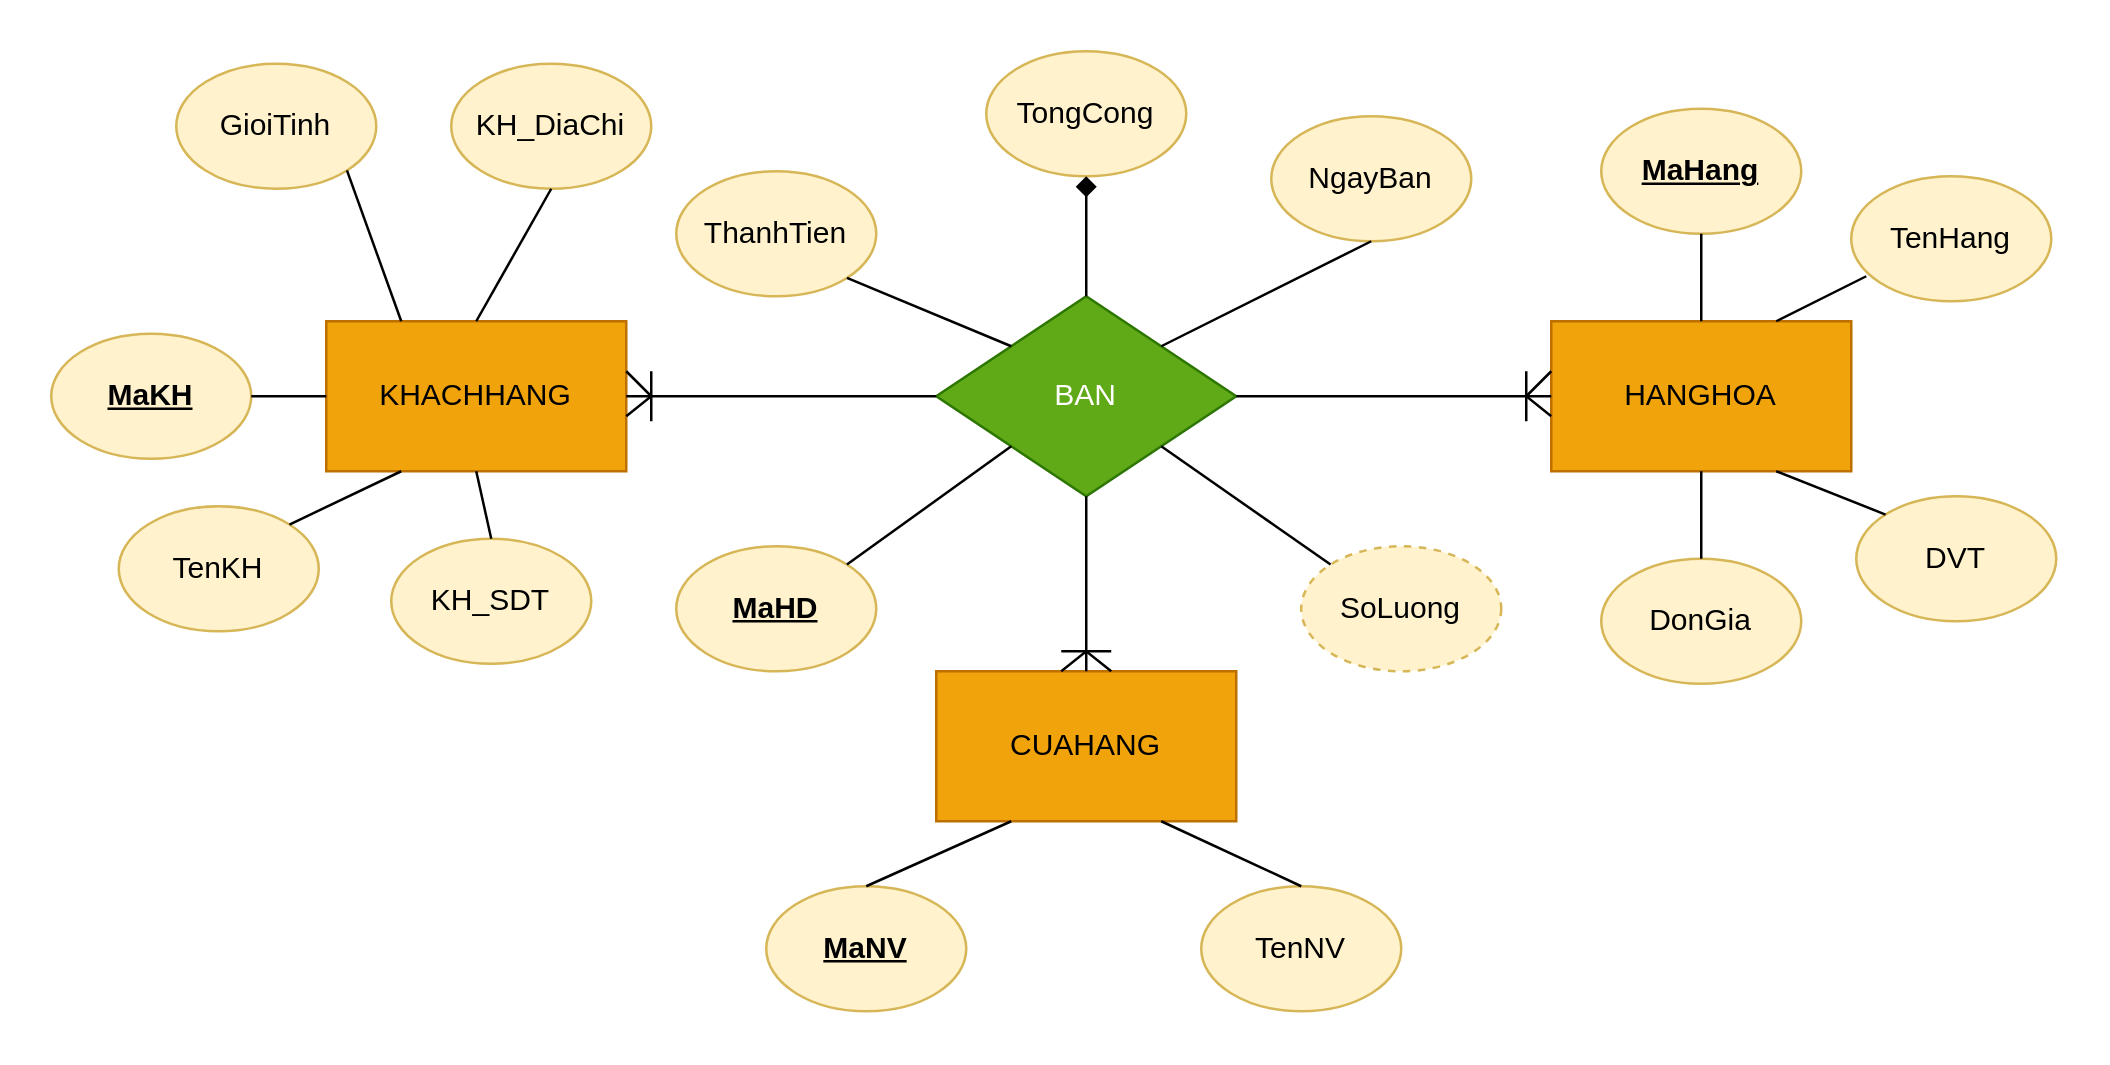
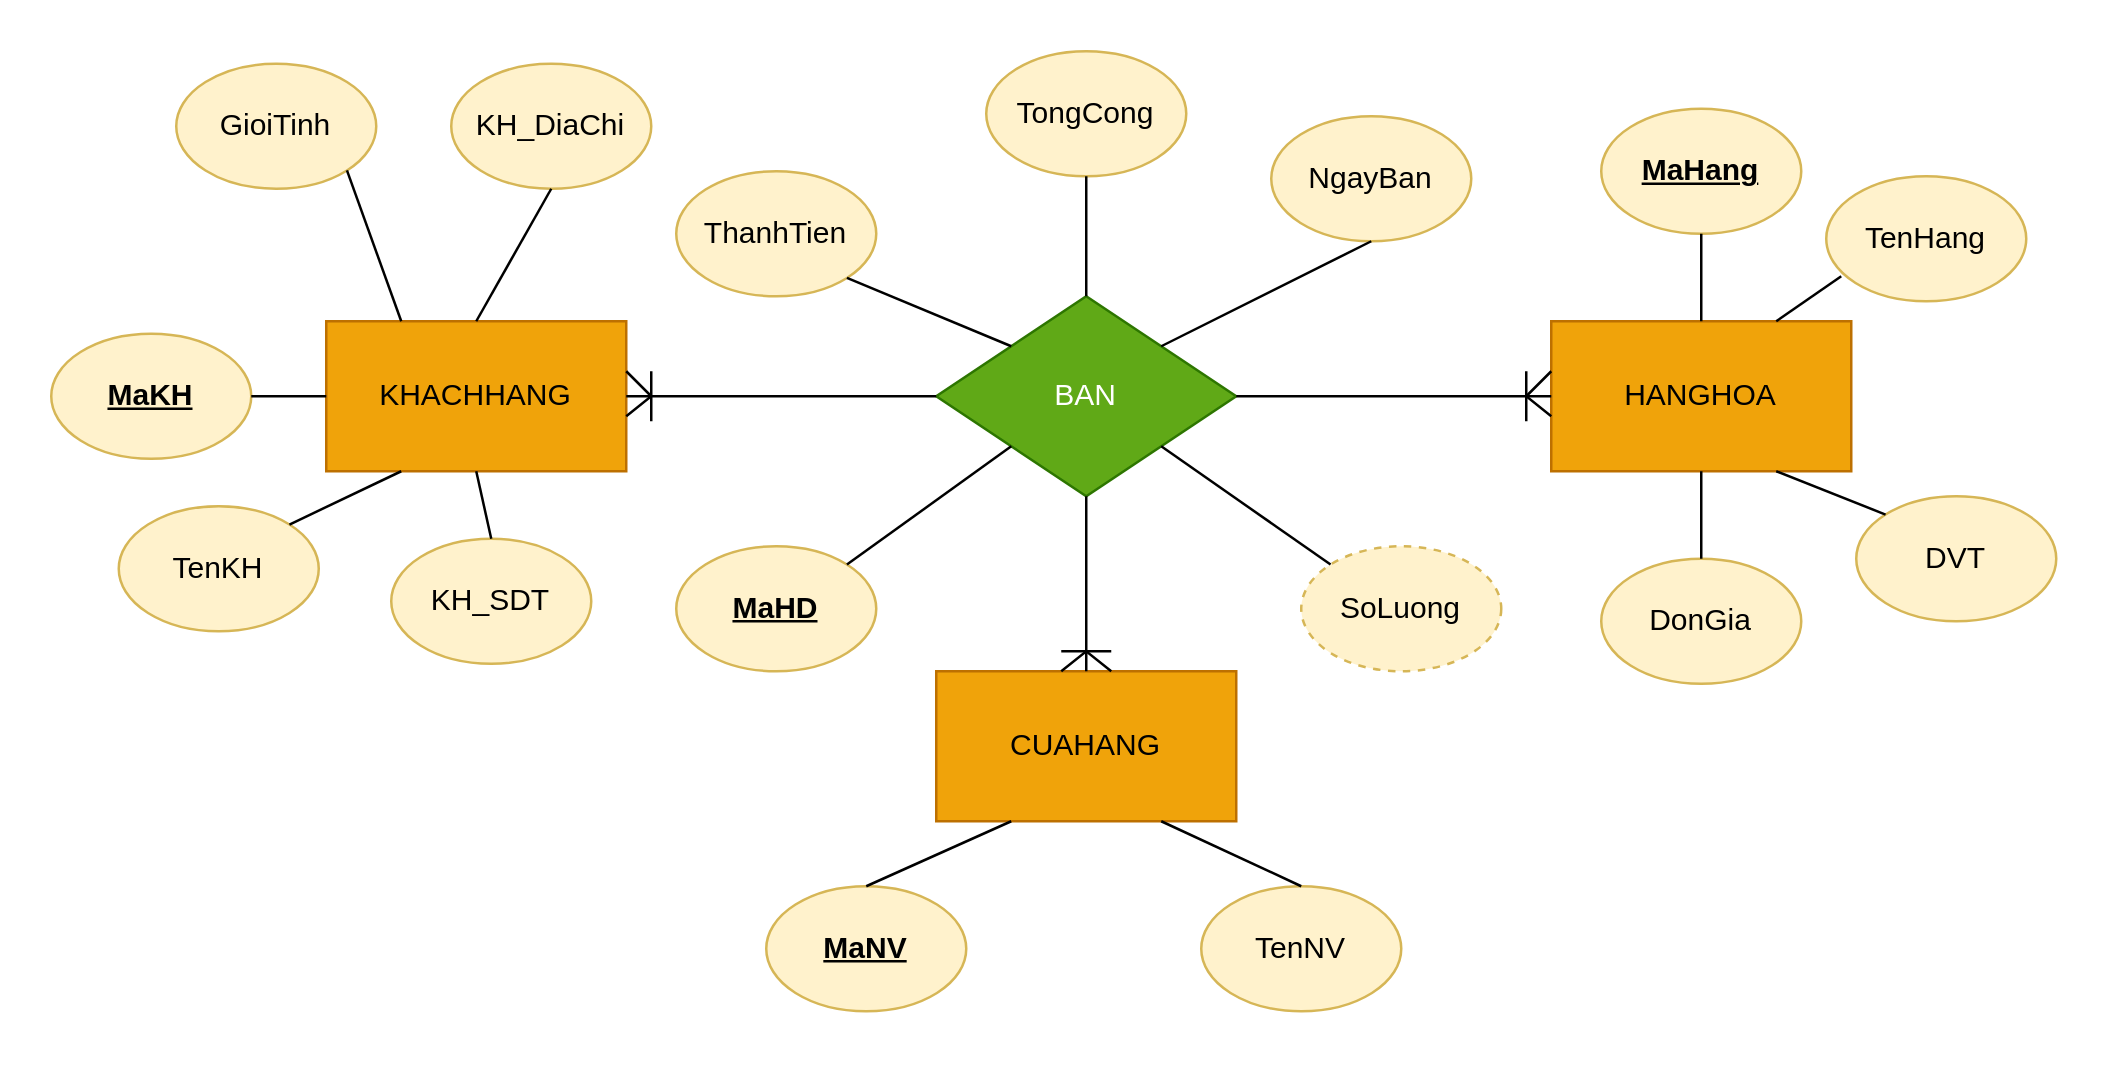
edge "BAN" -> "TongCong": arrowhead diamond -> none
node "TenHang": moved (1951, 239) -> (1926, 239)
